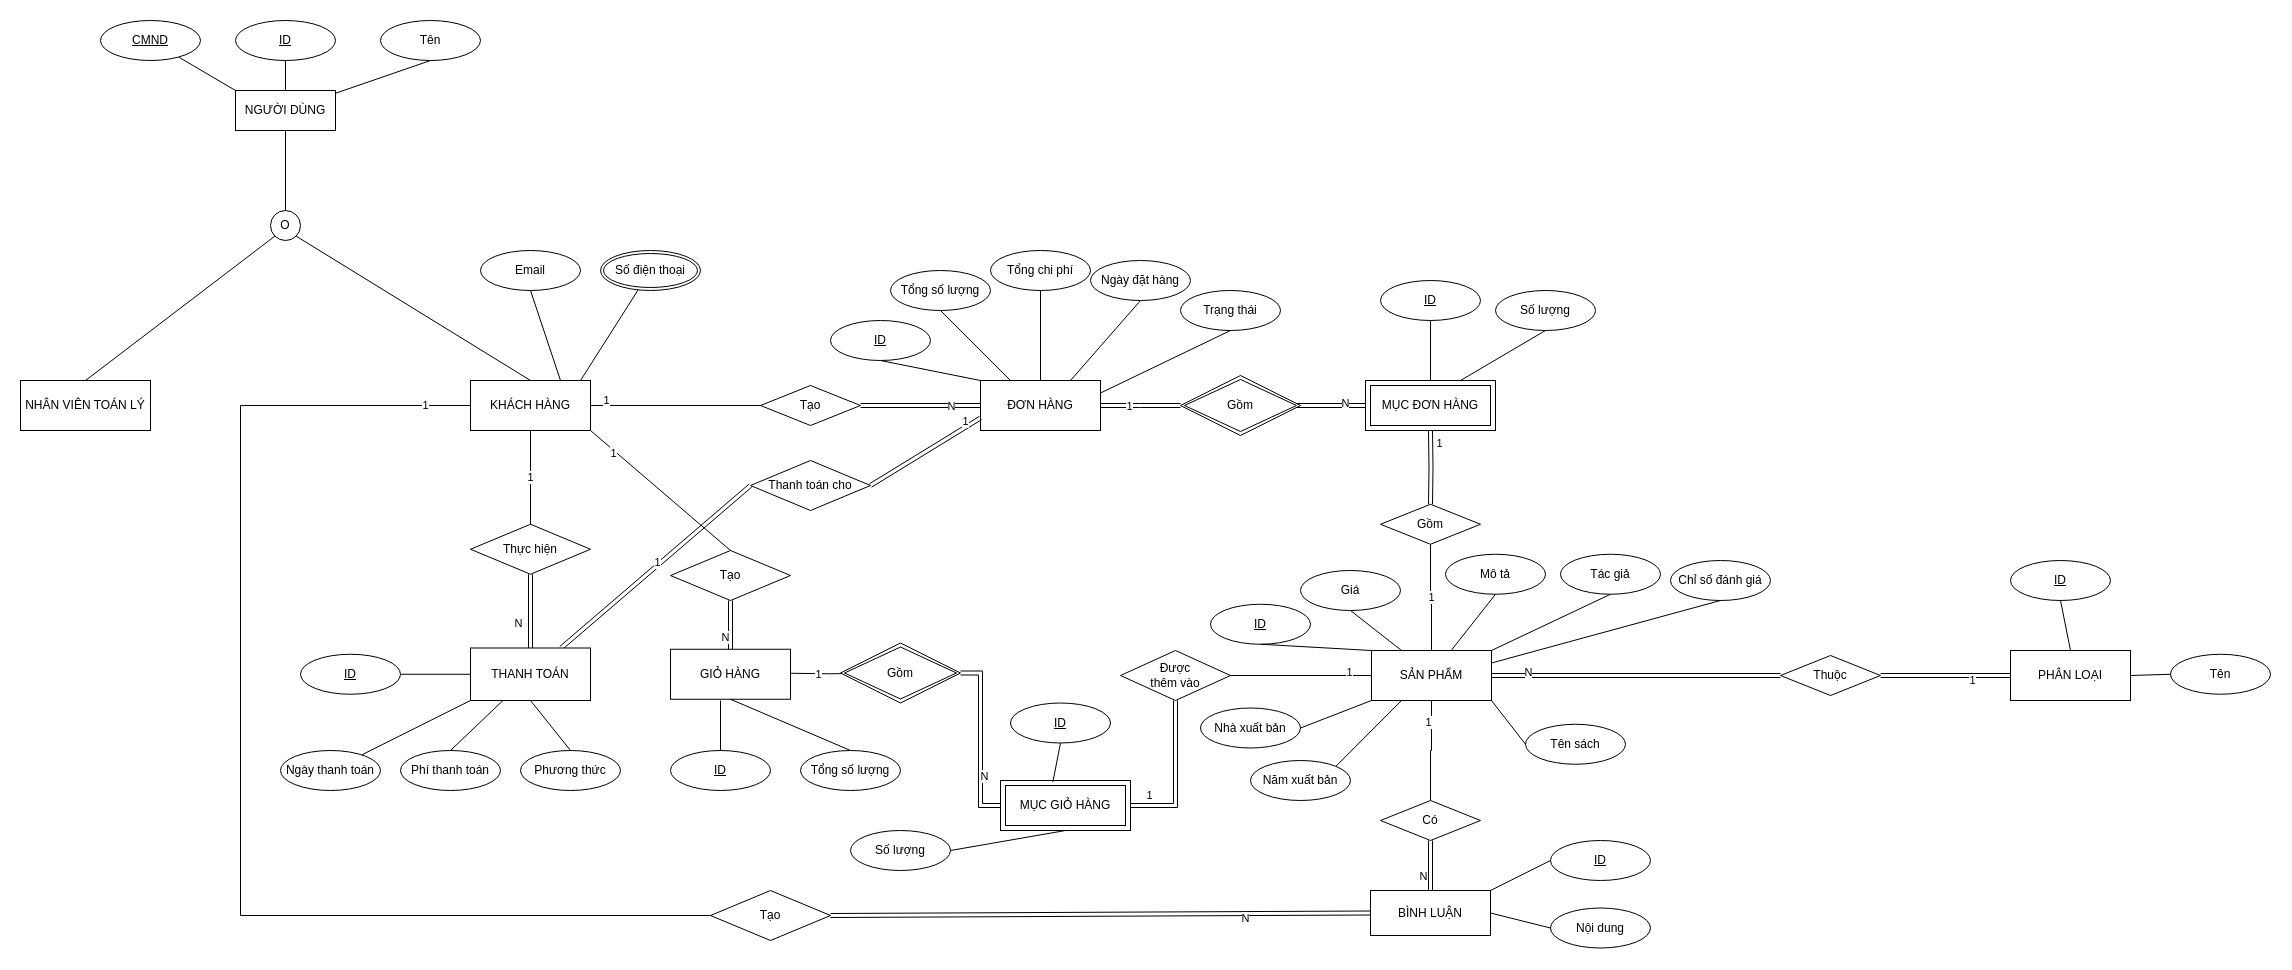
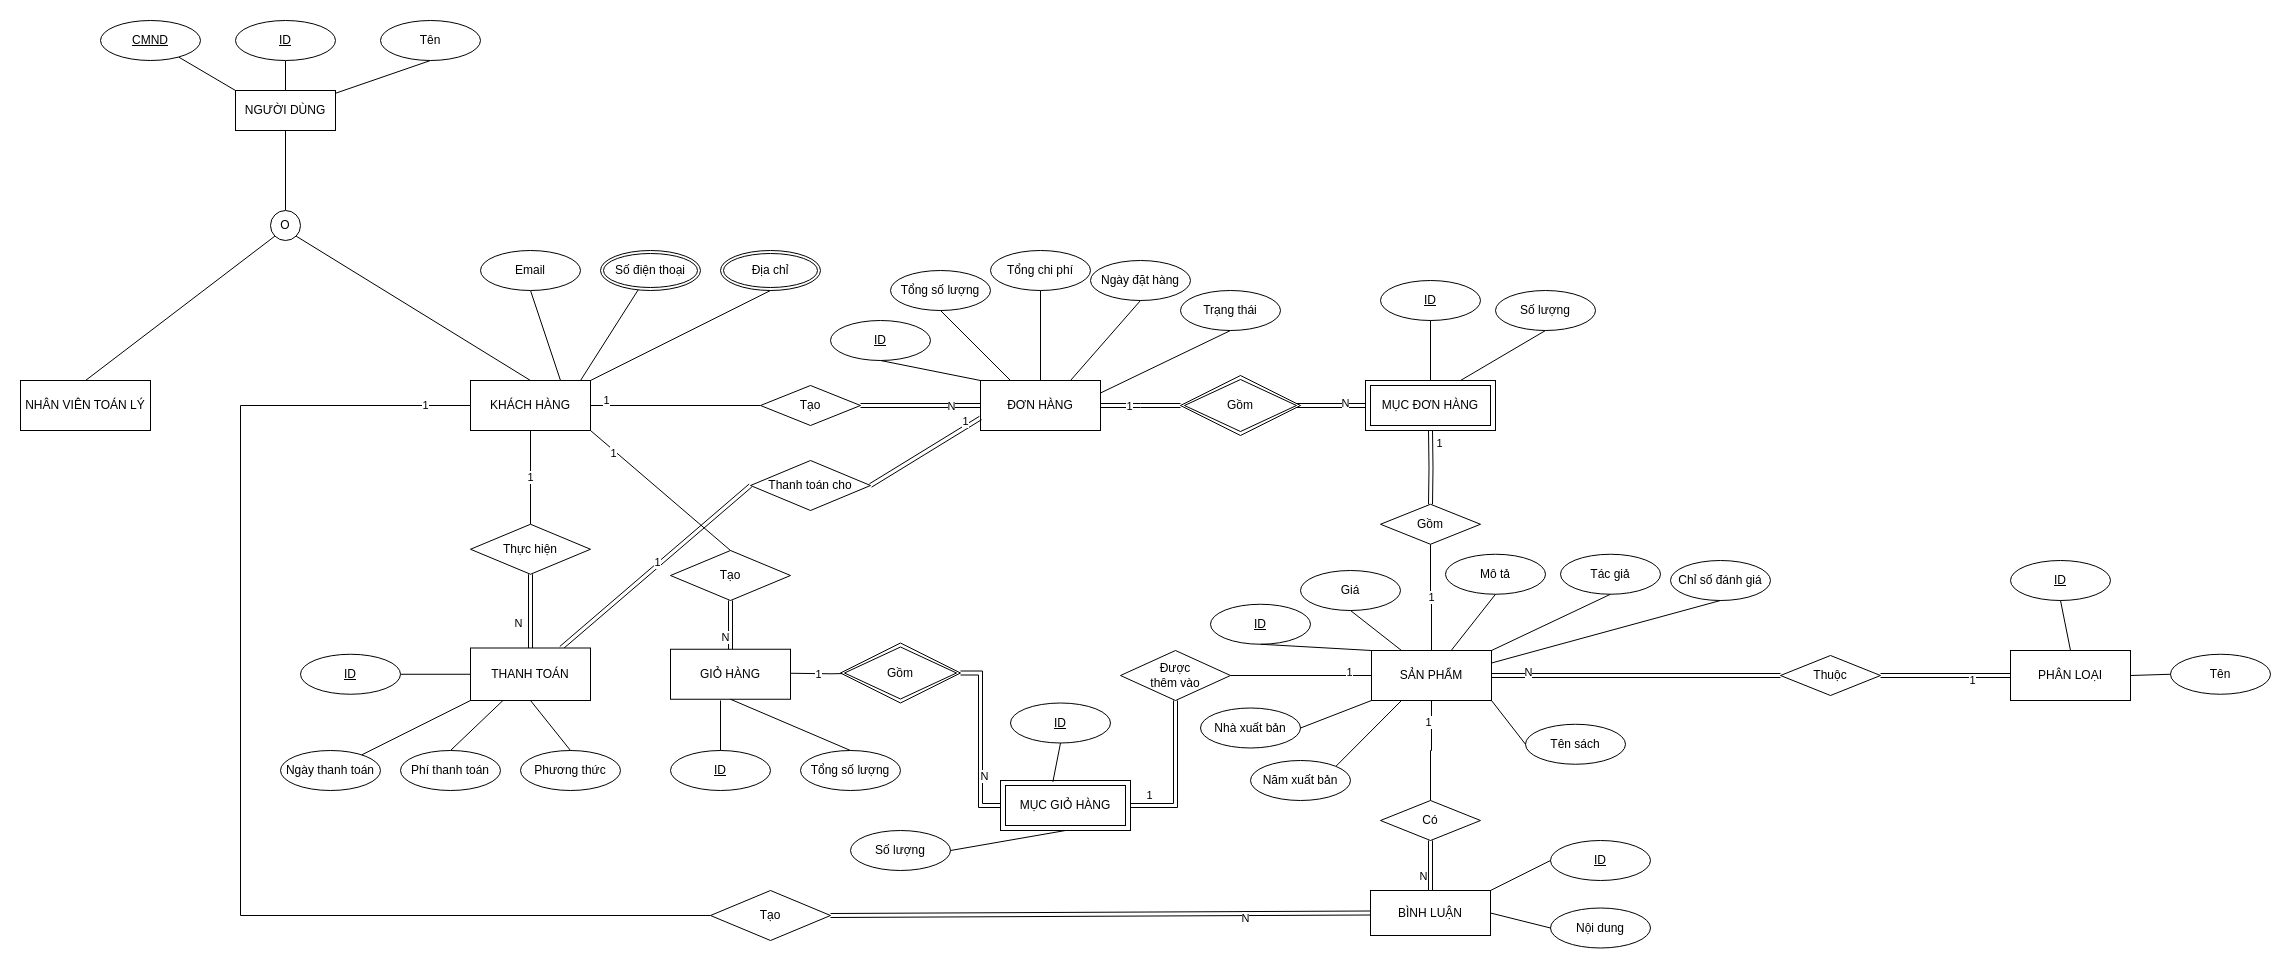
node "Địa chỉ": added
edge "Địa chỉ" -- "KHÁCH HÀNG": added
